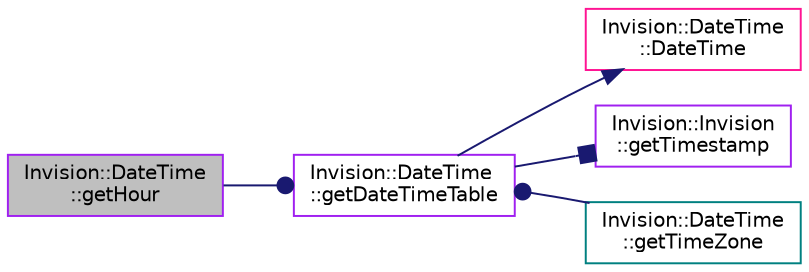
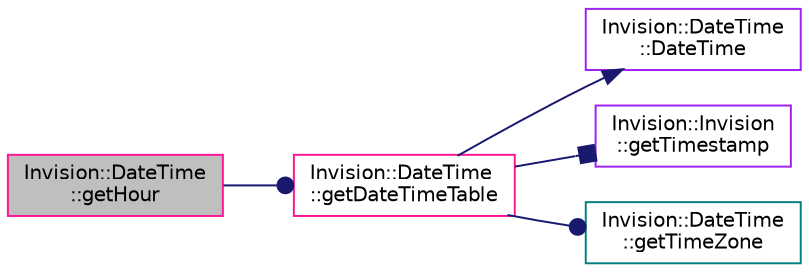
node "Invision::DateTime ::DateTime": color deeppink -> purple
node "Invision::DateTime ::getHour": color purple -> deeppink
node "Invision::DateTime ::getDateTimeTable": color purple -> deeppink
edge "Invision::DateTime ::getTimeZone" -> "Invision::DateTime ::getDateTimeTable": reversed
